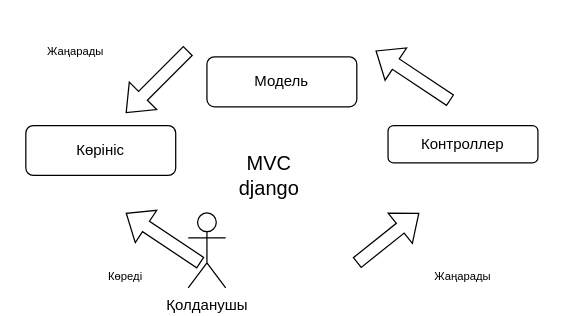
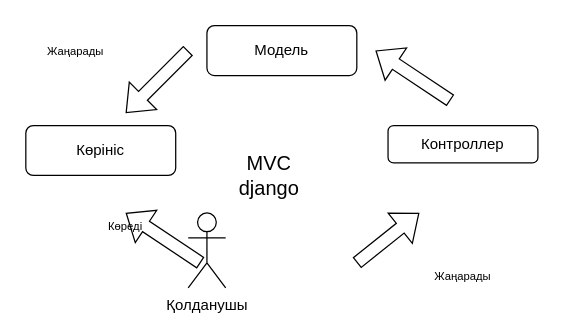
node "Модель": moved (282, 82) -> (282, 51)
node "Көреді": moved (126, 276) -> (126, 226)
